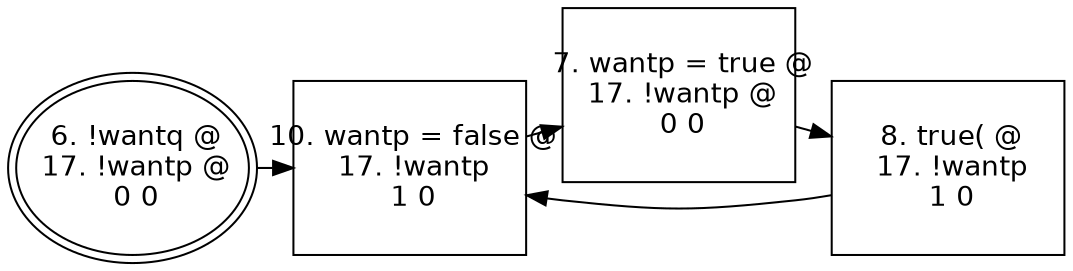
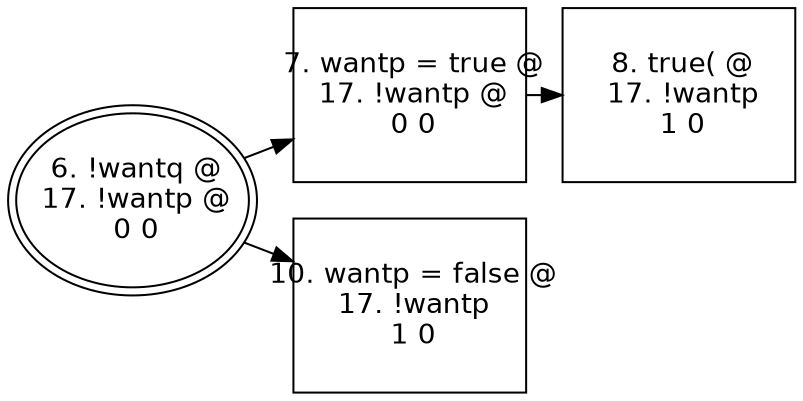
edge "10. wantp = false @ 17. !wantp 1 0" -> "7. wantp = true @ 17. !wantp @ 0 0": now "6. !wantq @ 17. !wantp @ 0 0" -> "7. wantp = true @ 17. !wantp @ 0 0"
edge "8. true( @ 17. !wantp 1 0" -> "10. wantp = false @ 17. !wantp 1 0": removed
